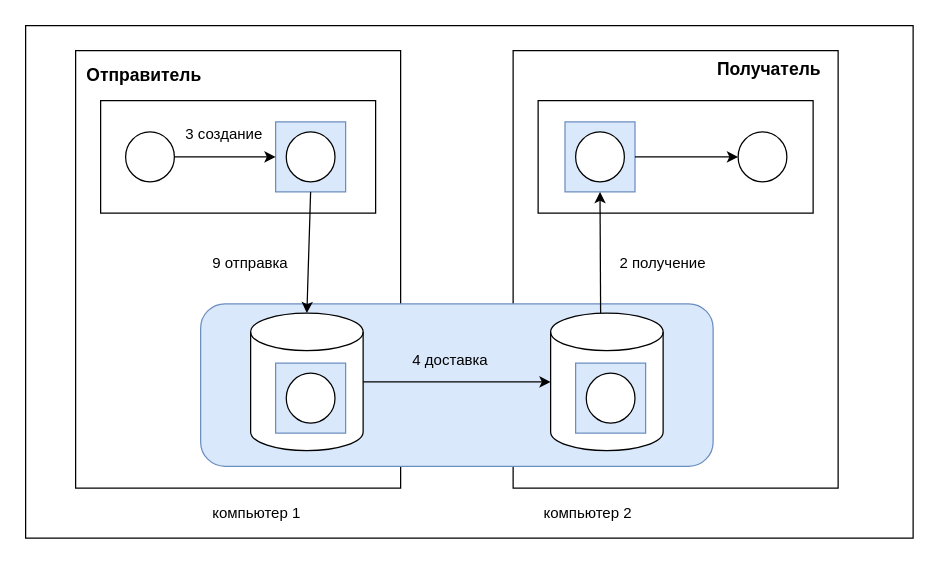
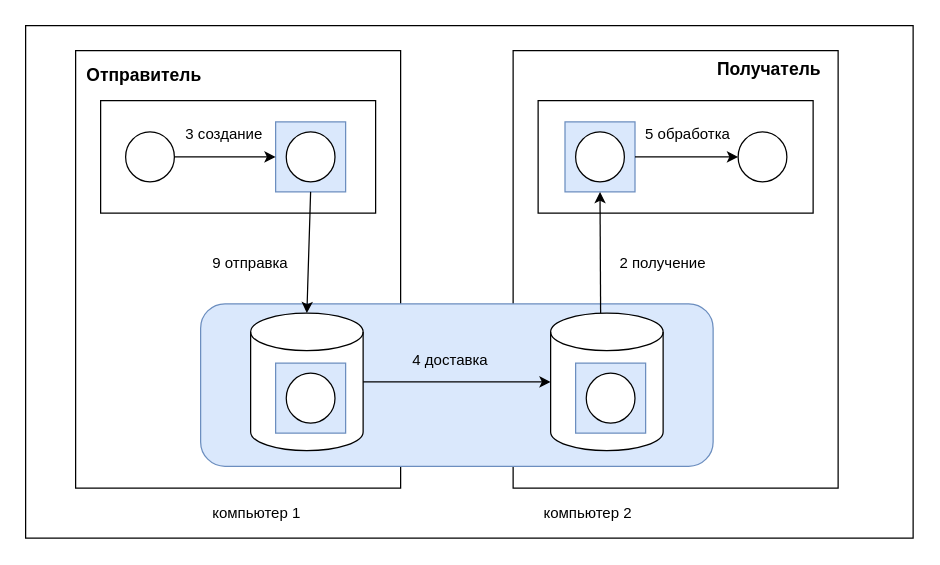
node "5 обработка": added
